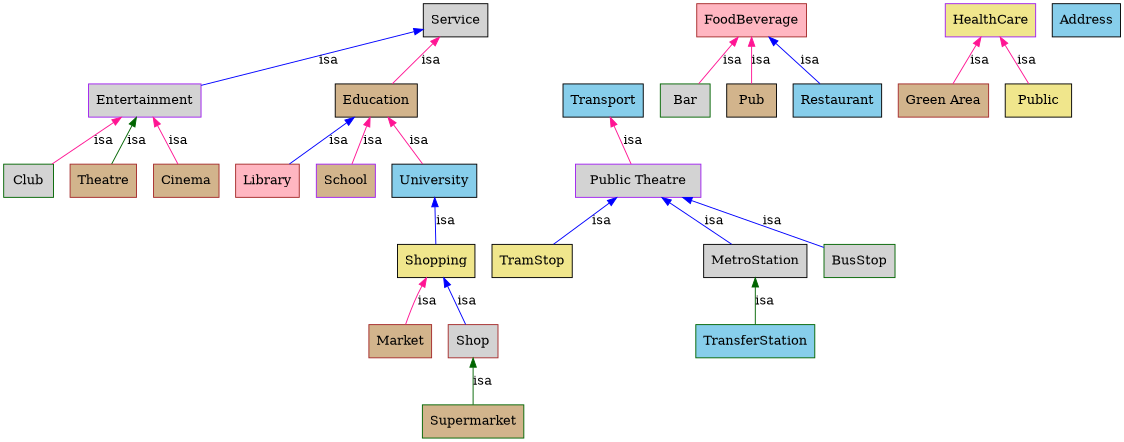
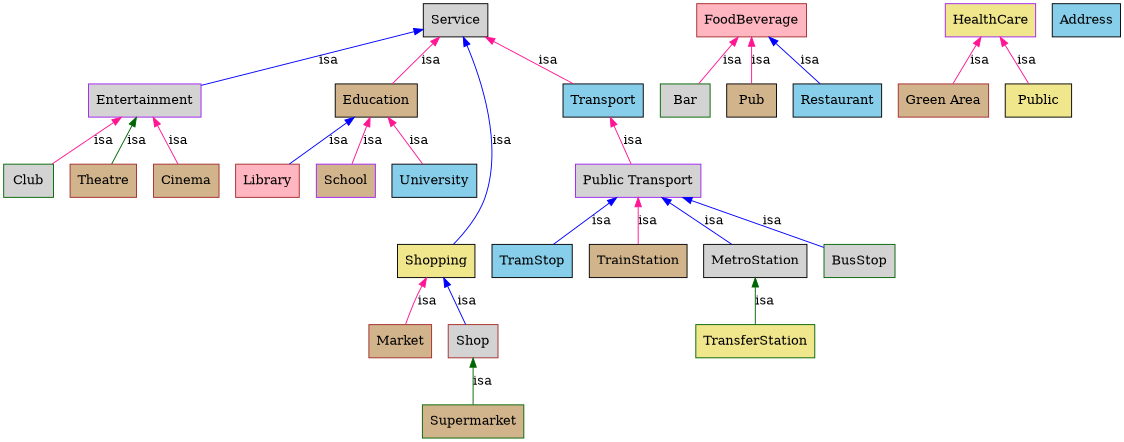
edge "Transport" -> "Service": added, label "isa"
node "Public Theatre": label "Public Theatre" -> "Public Transport"
edge "Shopping" -> "University": now "Shopping" -> "Service"
node "TramStop": fillcolor khaki -> skyblue
node "TrainStation": added
node "TransferStation": fillcolor skyblue -> khaki
